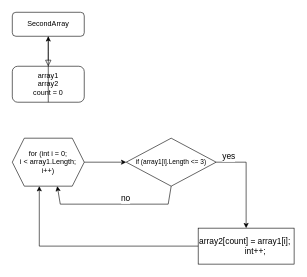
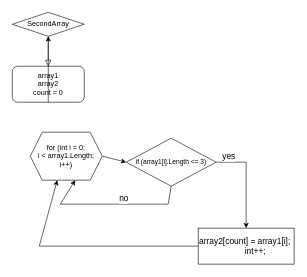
node "SecondArray": shape rounded rectangle -> diamond
node "for (int i = 0; i < array1.Length; i++)": moved (48, 162) -> (66, 156)
